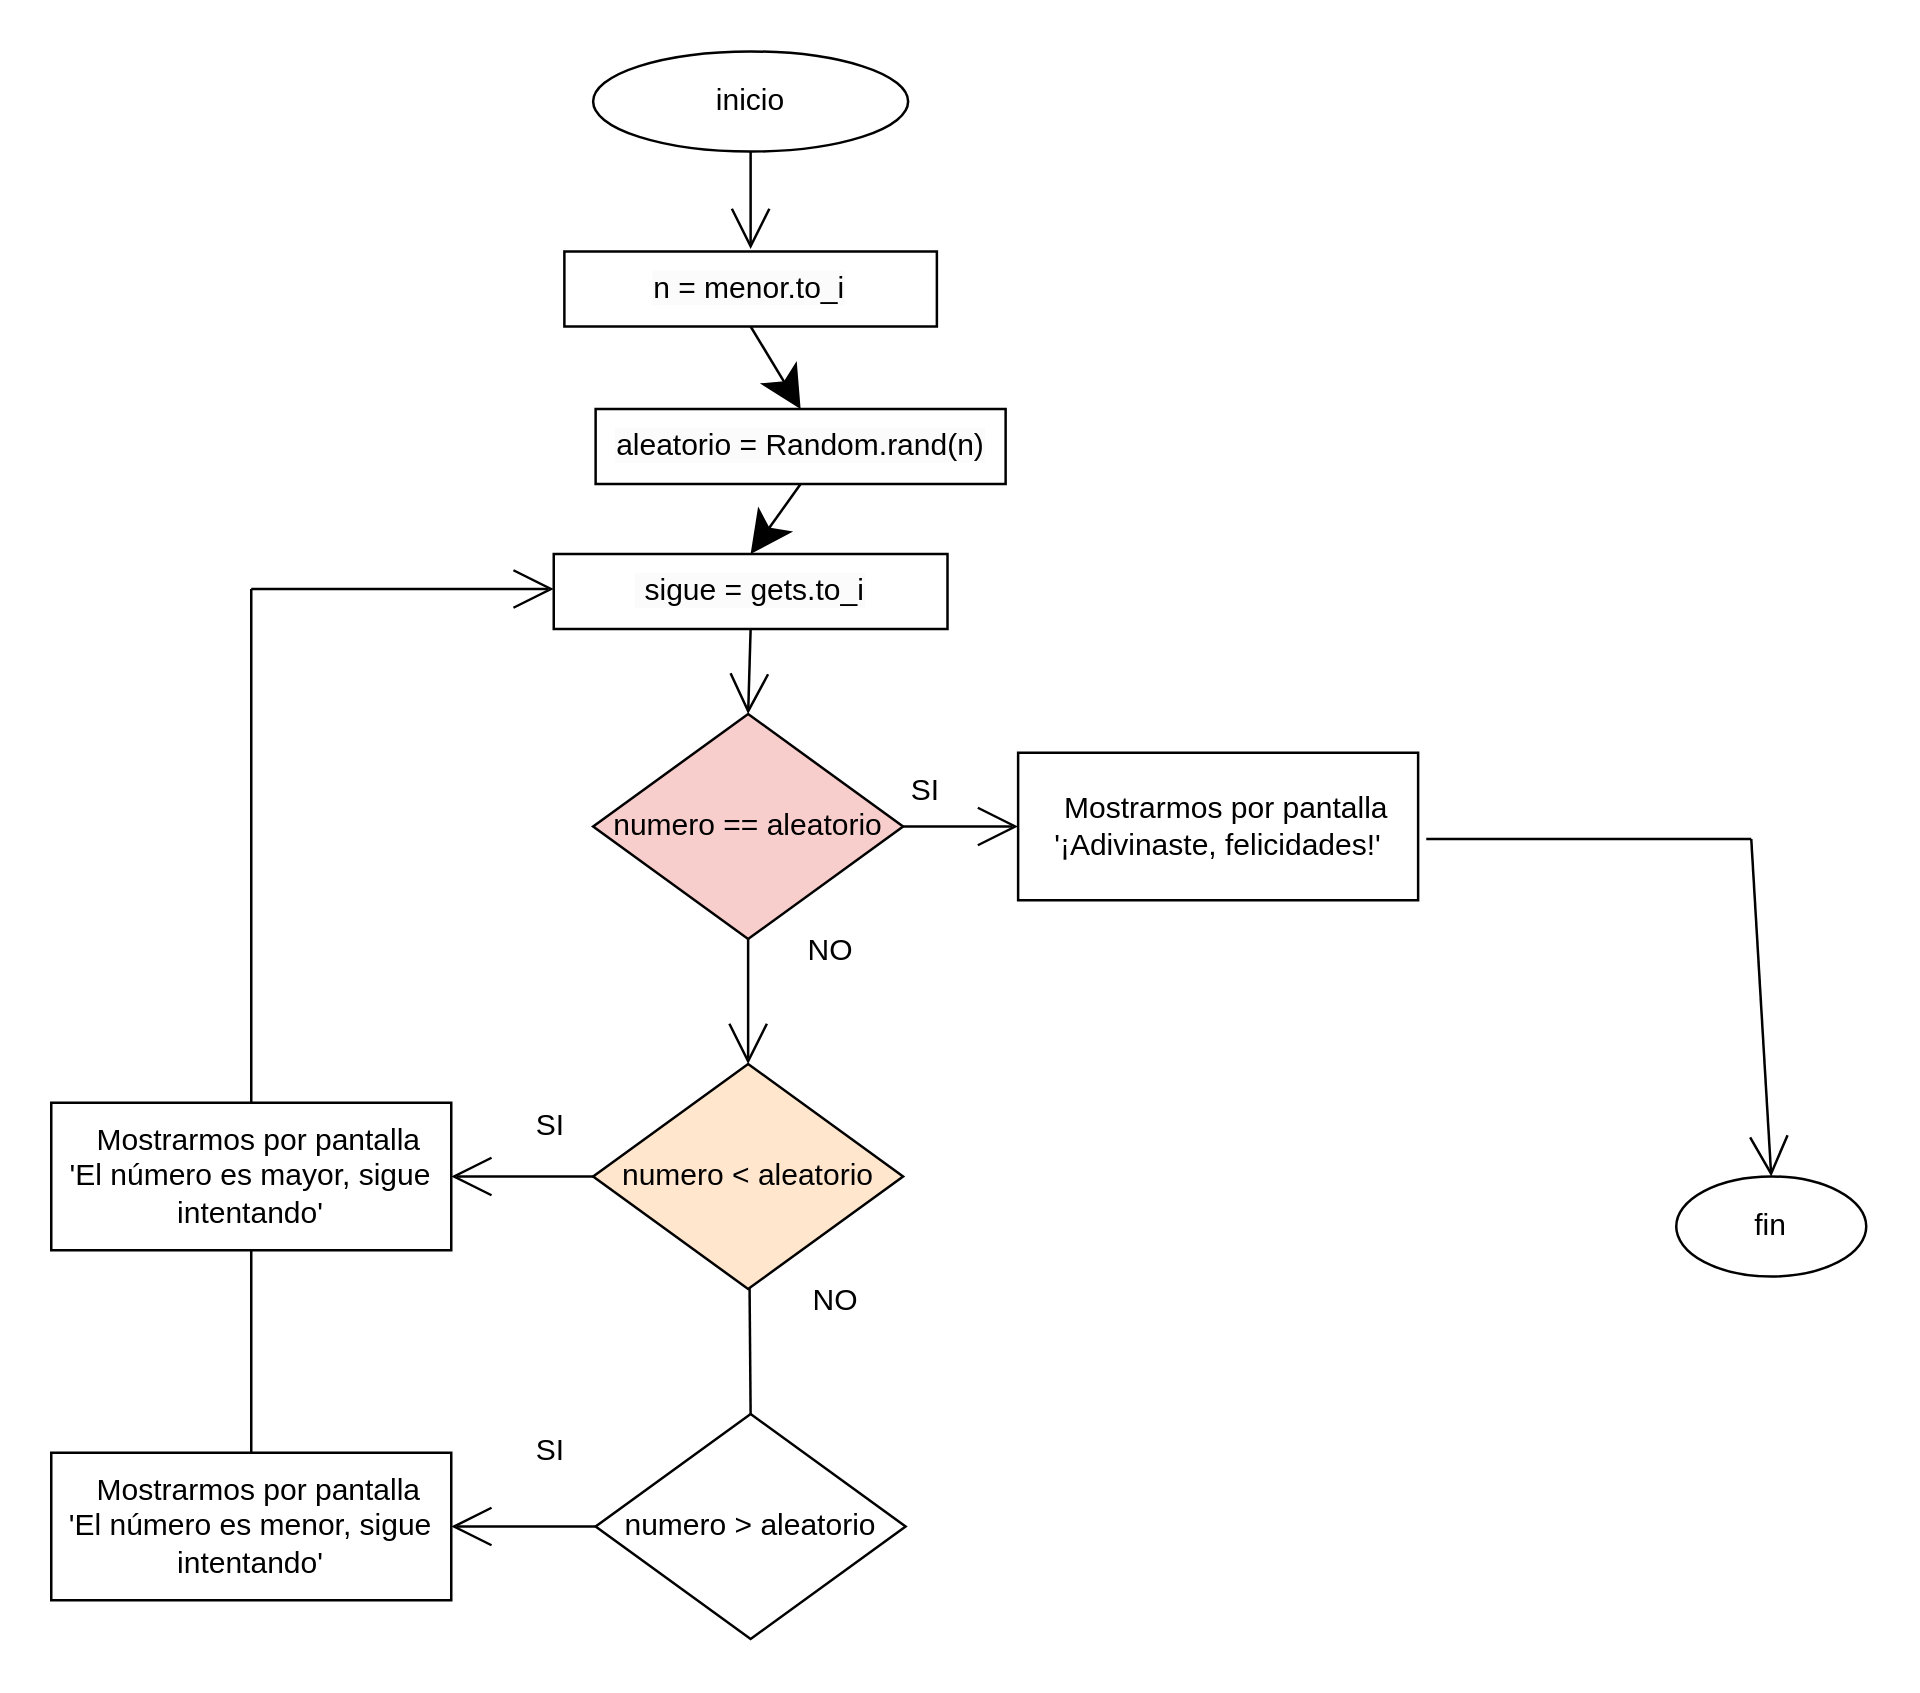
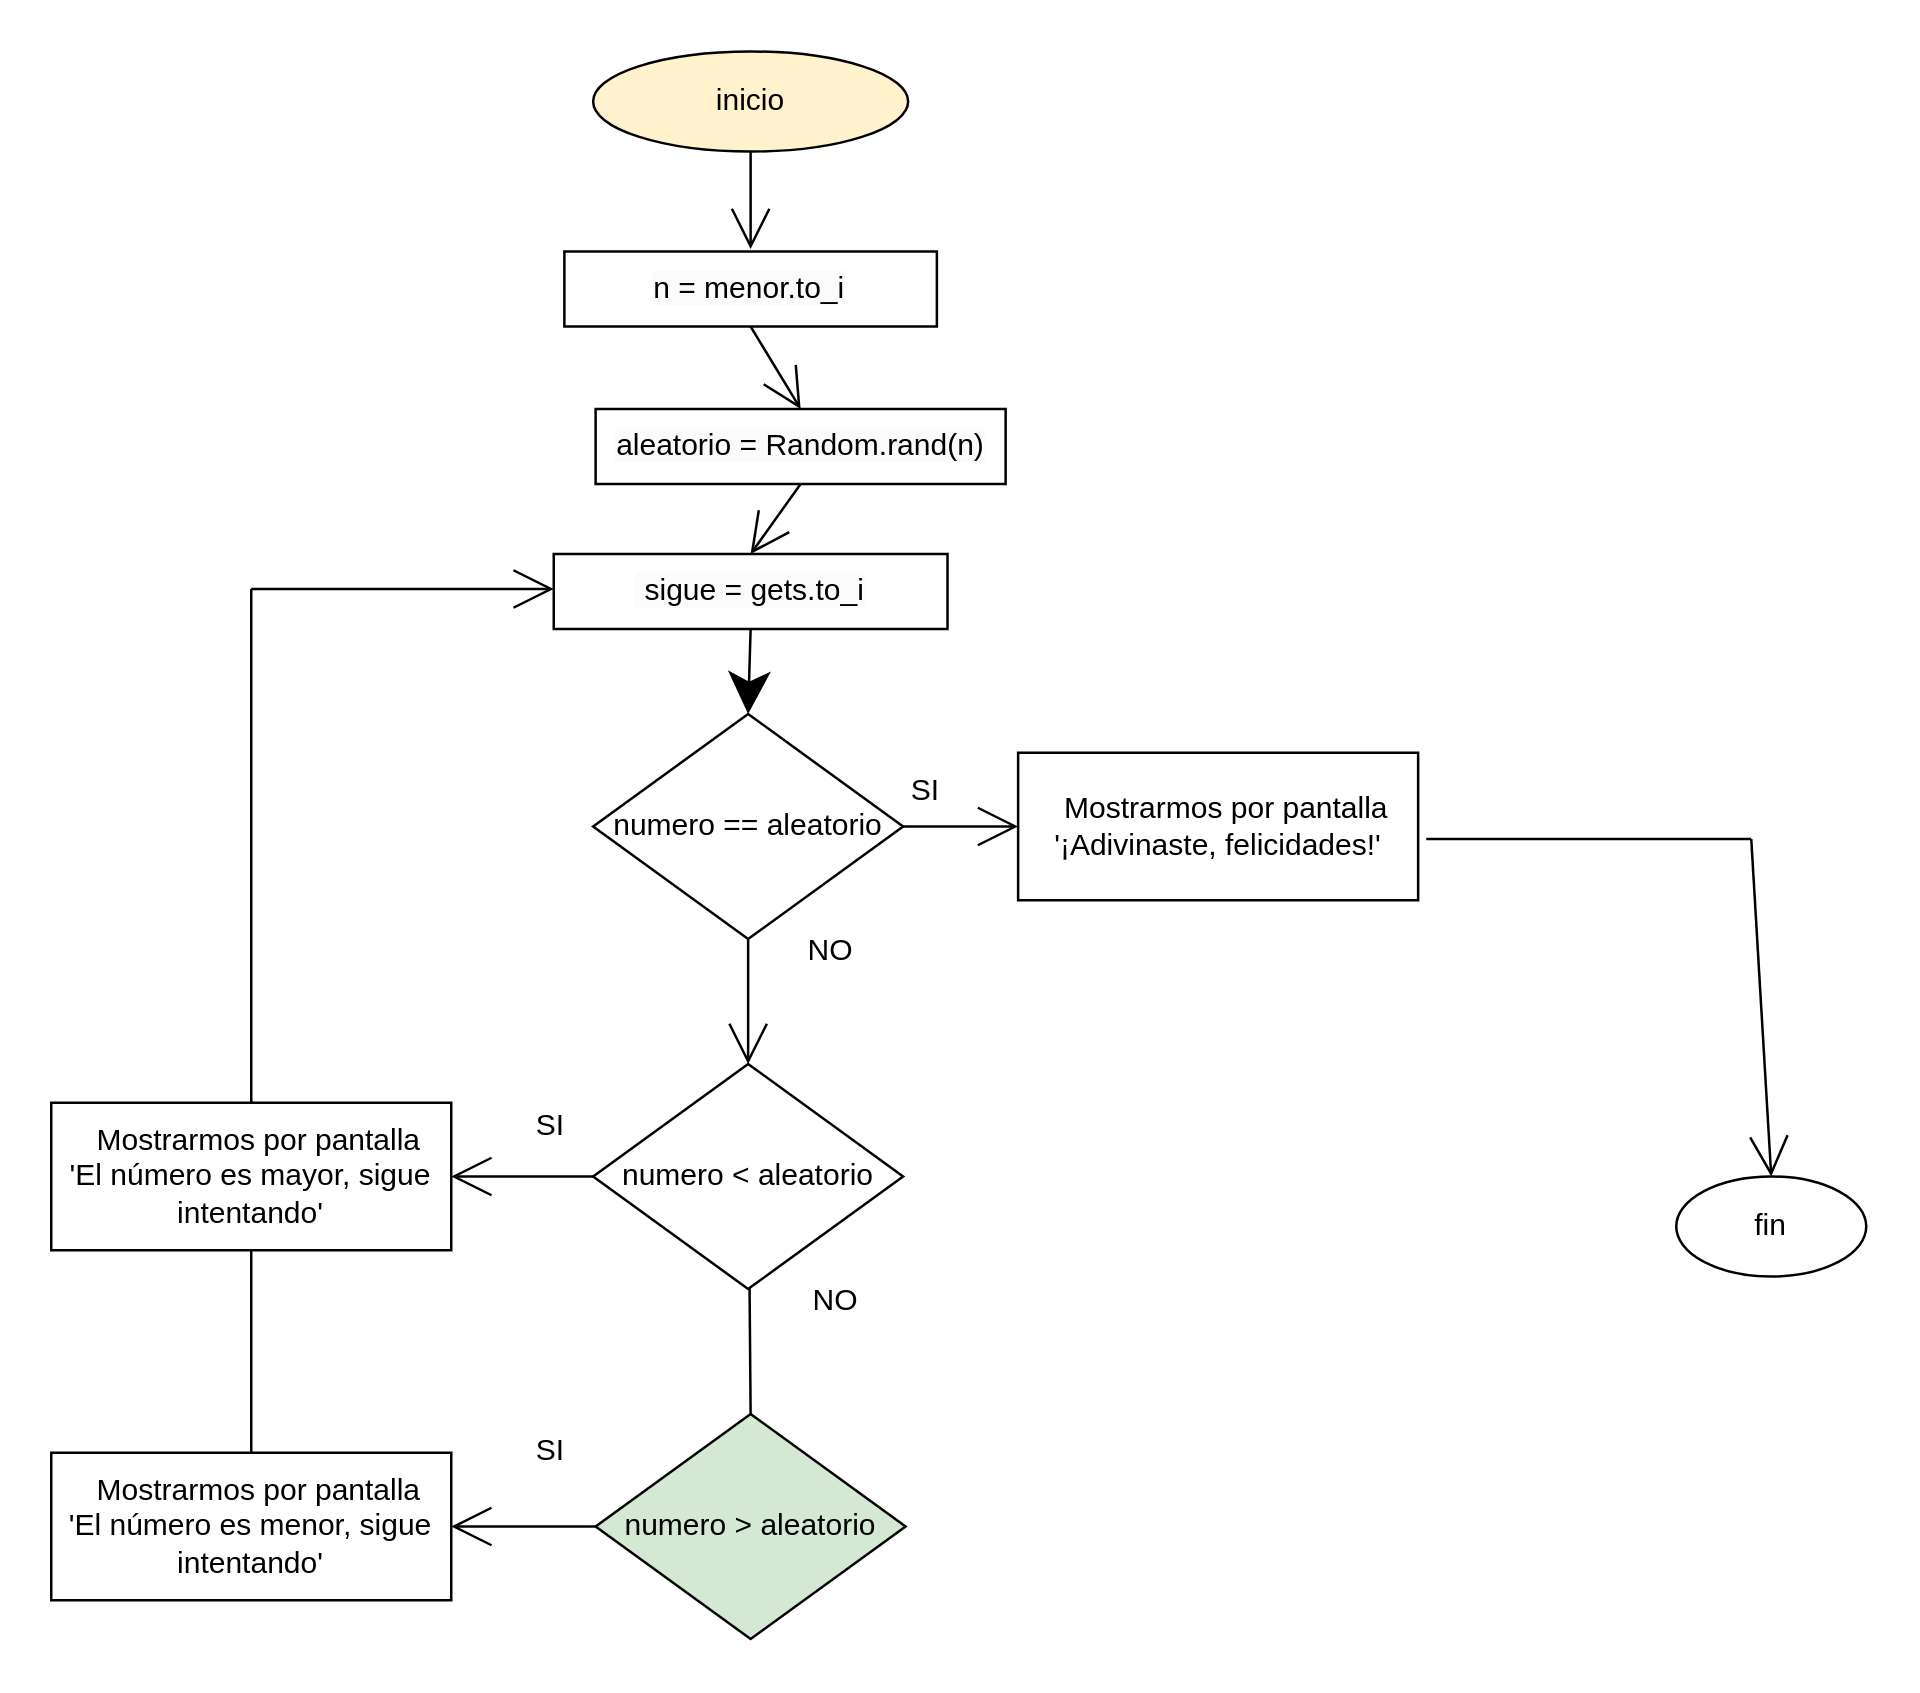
node "inicio": fillcolor #ffffff -> #fff2cc
edge "n = menor.to_i" -> "aleatorio = Random.rand(n)": arrowhead classic -> open
edge "aleatorio = Random.rand(n)" -> "sigue = gets.to_i": arrowhead classic -> open
edge "sigue = gets.to_i" -> "numero == aleatorio": arrowhead open -> classic
node "numero == aleatorio": fillcolor #f8cecc -> #ffffff
node "numero < aleatorio": fillcolor #ffe6cc -> #ffffff
node "numero > aleatorio": fillcolor #ffffff -> #d5e8d4
